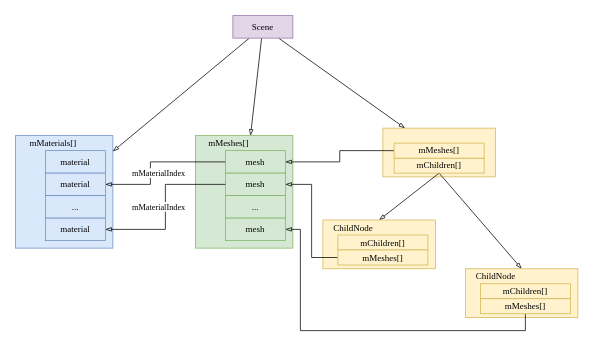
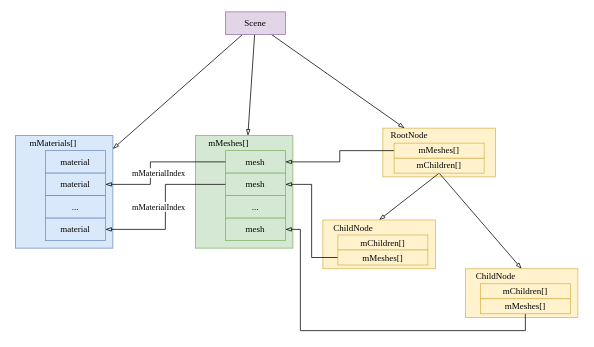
node "Scene": moved (263, 27) -> (255, 23)
node "RootNode": added
